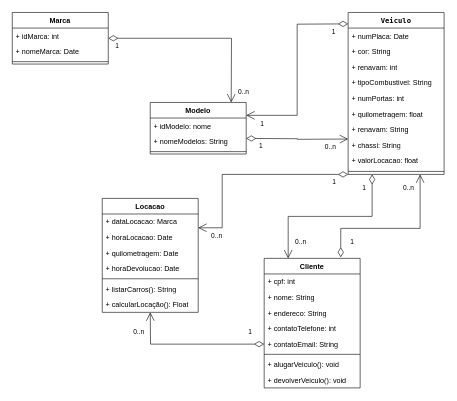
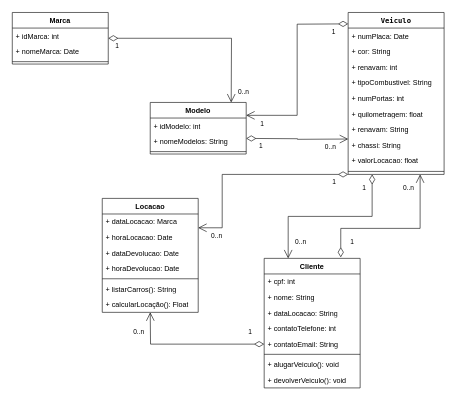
node "+ idModelo: nome": label "+ idModelo: nome" -> "+ idModelo: int"
node "+ quilometragem: Date": label "+ quilometragem: Date" -> "+ dataDevolucao: Date"
node "+ endereco: String": label "+ endereco: String" -> "+ dataLocacao: String"
